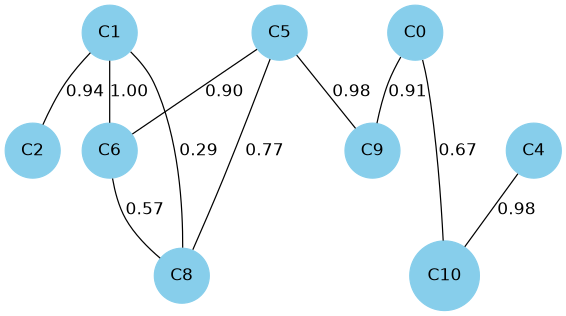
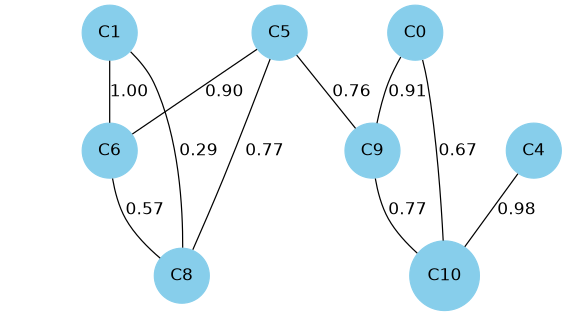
edge "C5" -- "C9": label "0.98" -> "0.76"
node "C2": removed
edge "C9" -- "C10": added, label "0.77"
